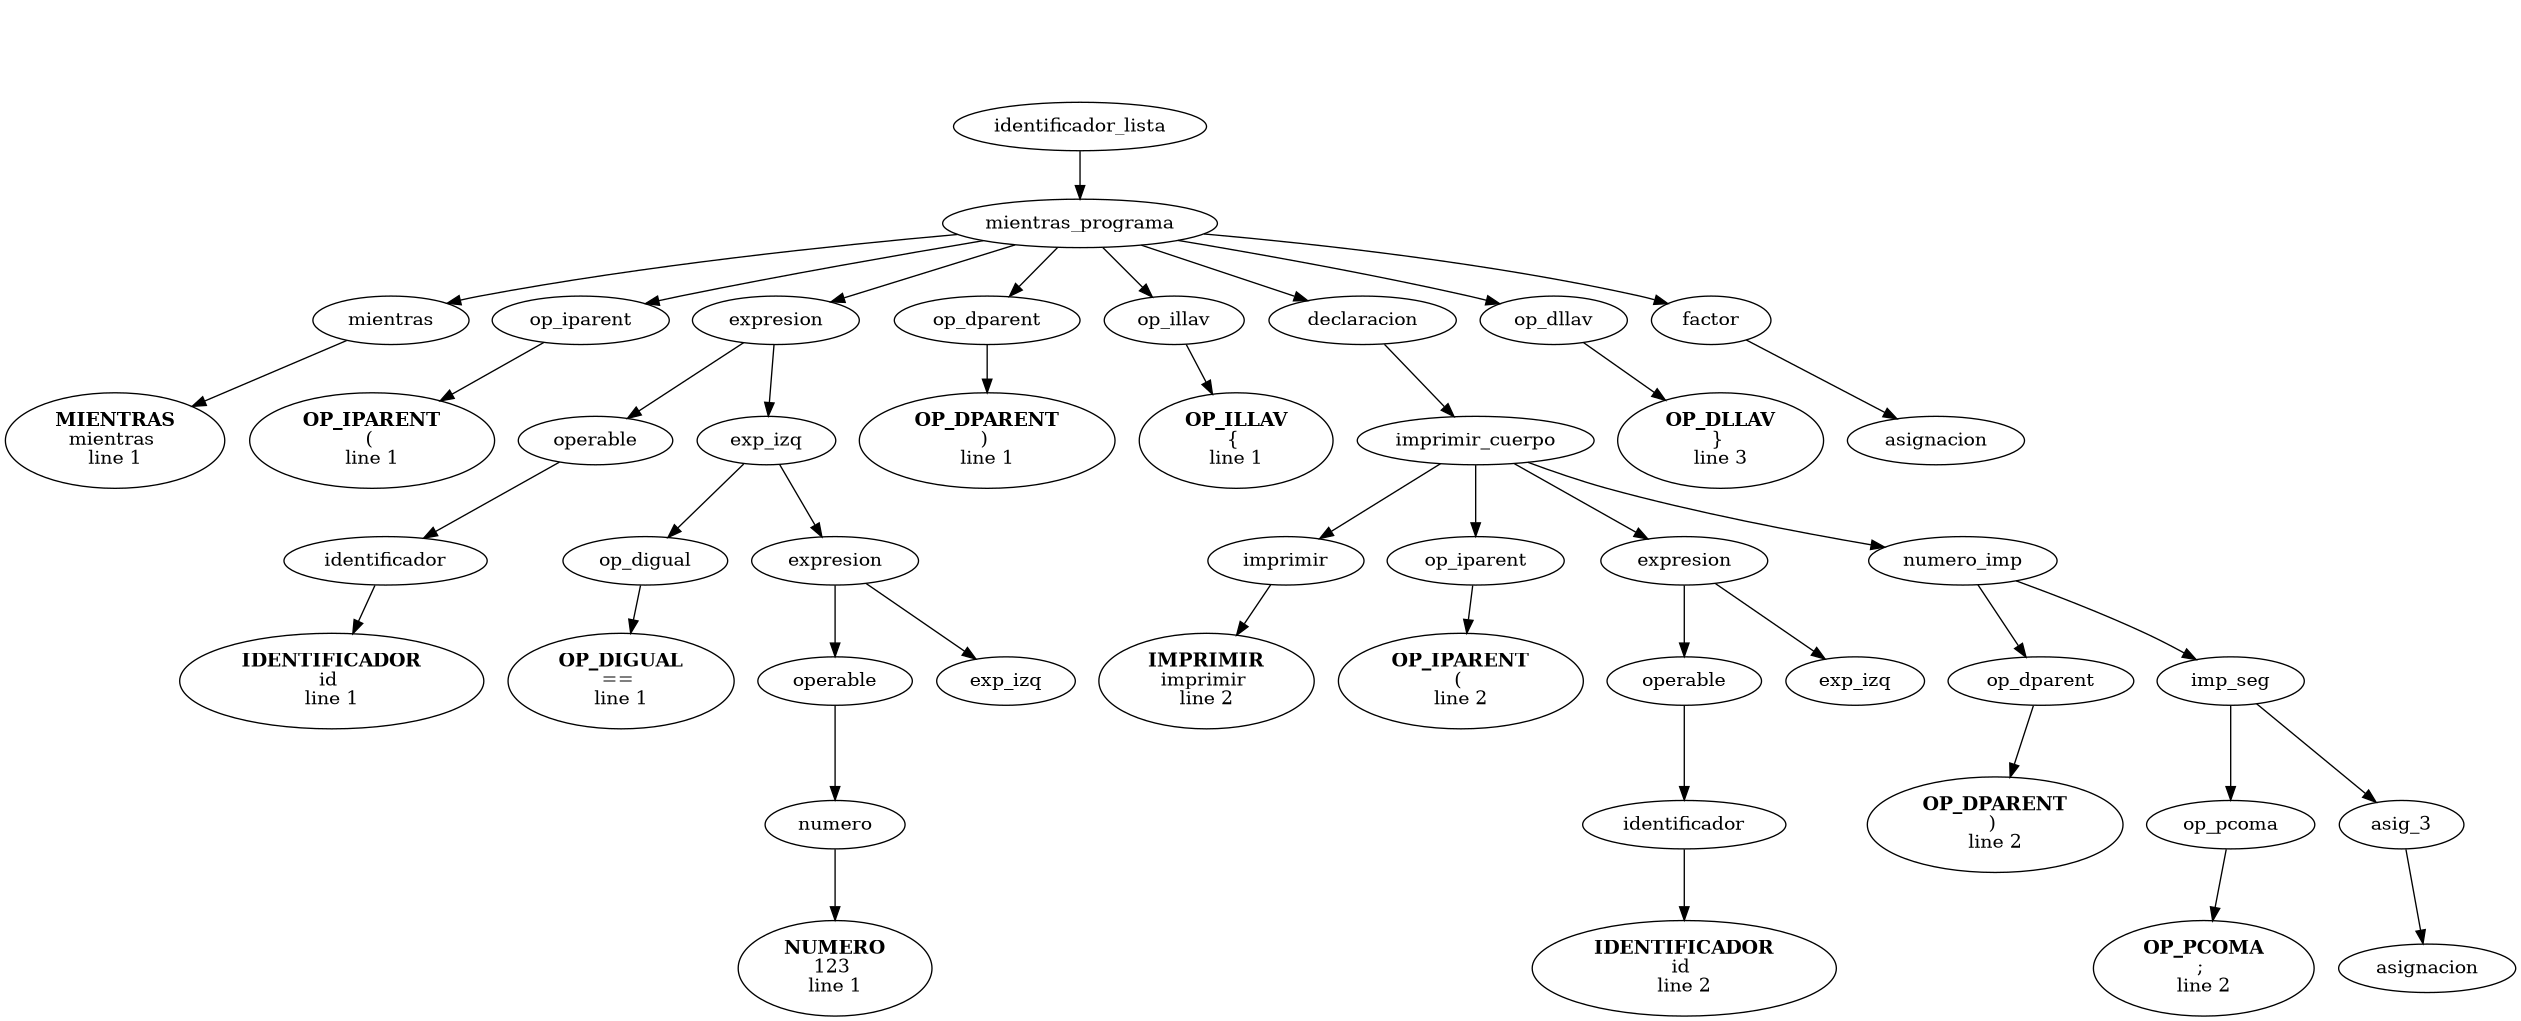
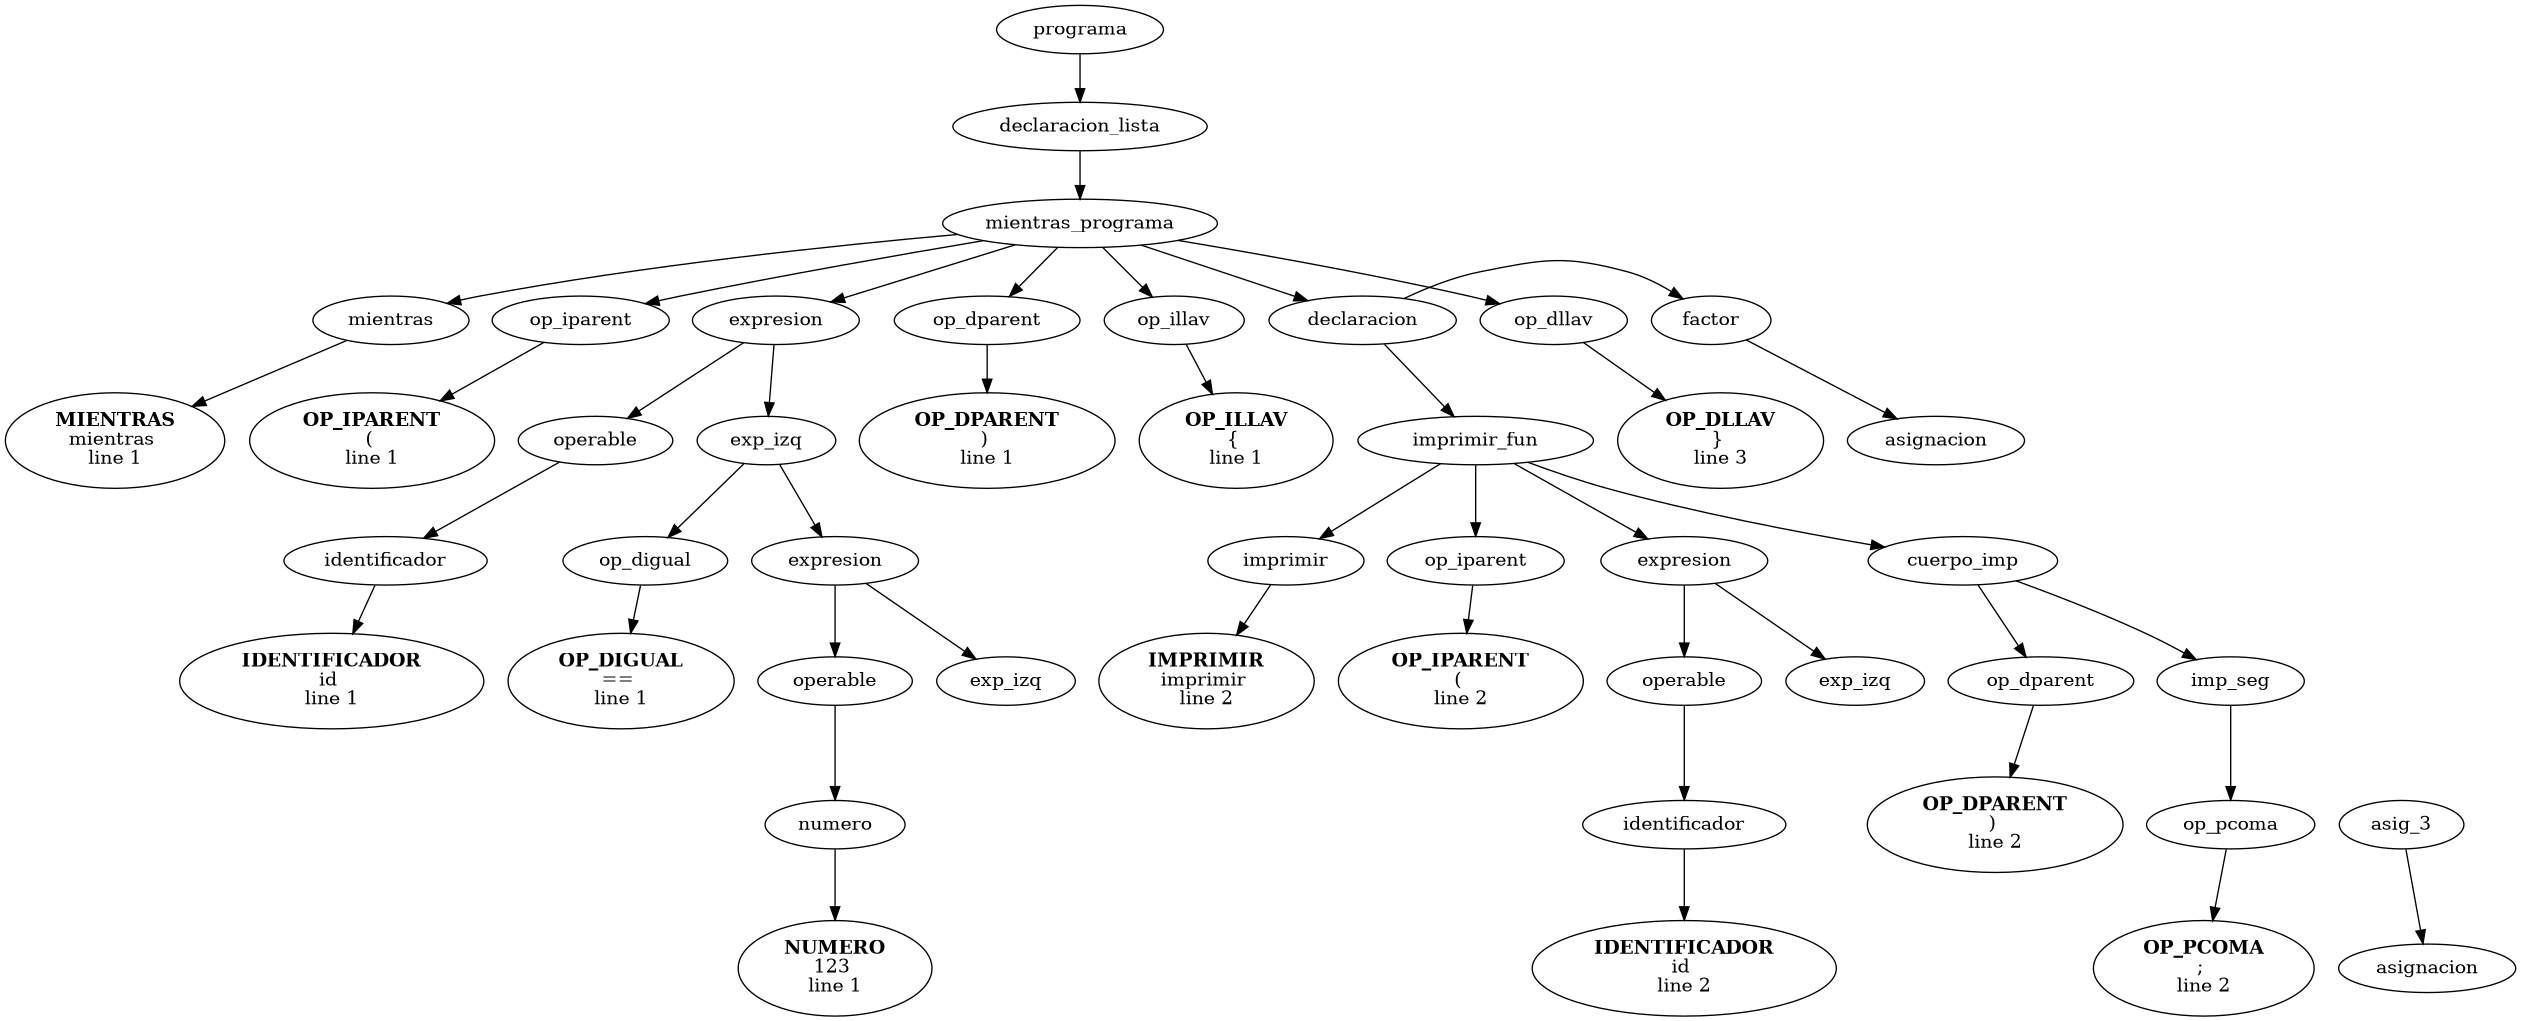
node "programa": added
node "identificador_lista": label "identificador_lista" -> "declaracion_lista"
edge "mientras_programa" -> "factor": now "declaracion" -> "factor"
node "imprimir_cuerpo": label "imprimir_cuerpo" -> "imprimir_fun"
node "numero_imp": label "numero_imp" -> "cuerpo_imp"
edge "imp_seg" -> "asig_3": removed
